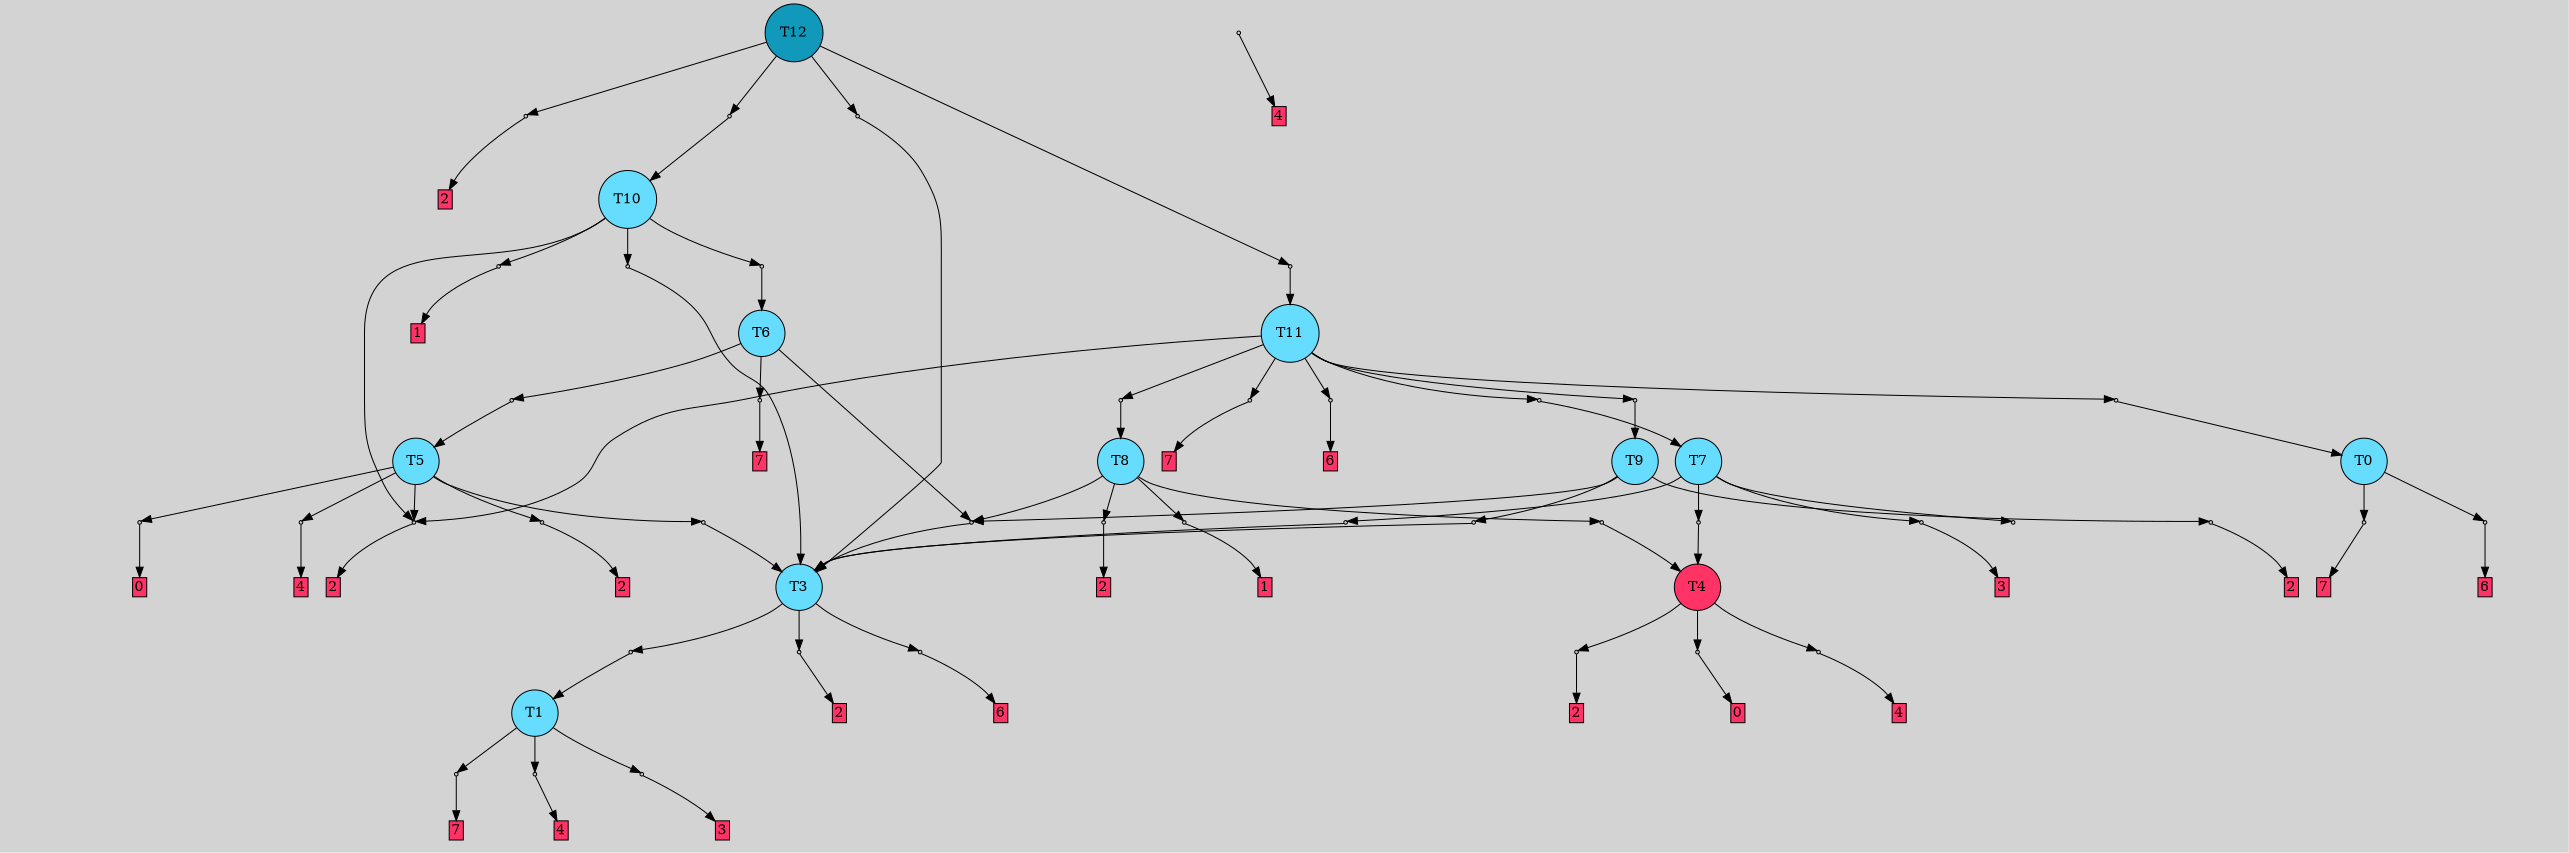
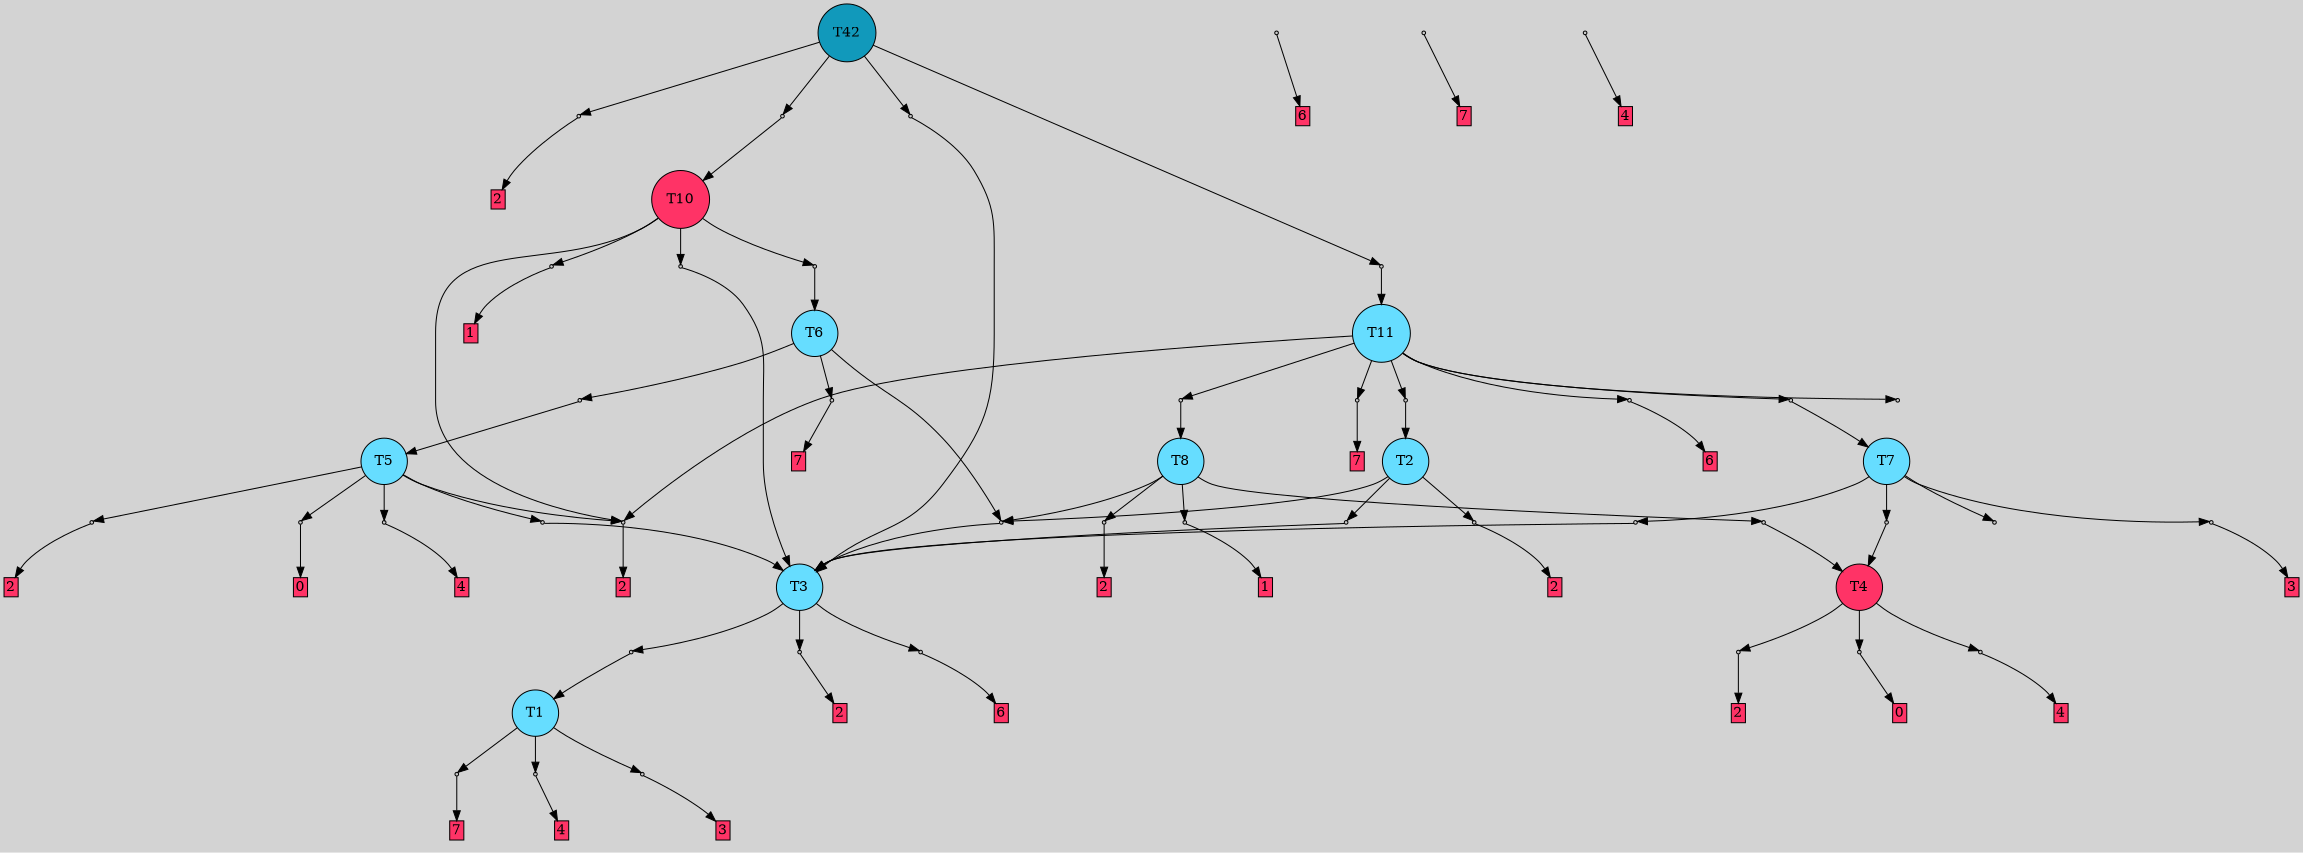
node "T12": label "T12" -> "T42"
node "T10": fillcolor #66ddff -> #ff3366
node "T9": label "T9" -> "T2"
node "T0": removed
